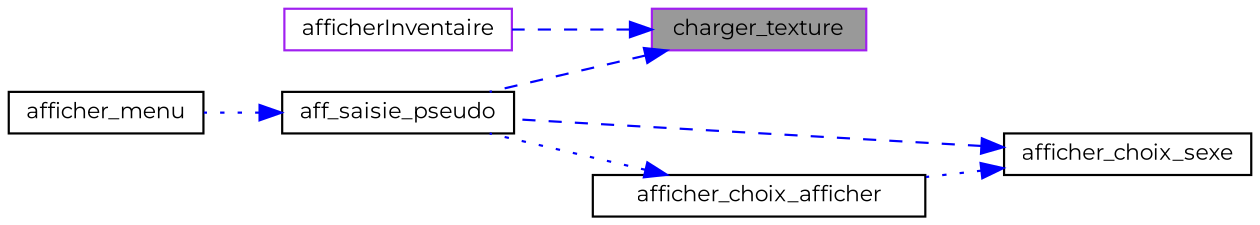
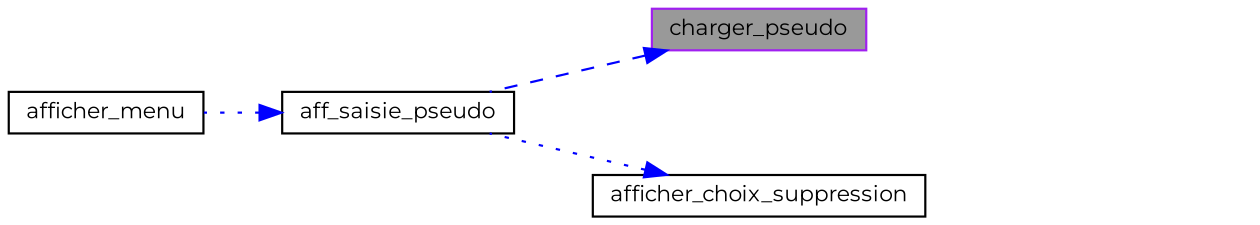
node "afficherInventaire": removed
node "charger_texture": label "charger_texture" -> "charger_pseudo"
node "afficher_choix_sexe": removed
node "afficher_choix_afficher": label "afficher_choix_afficher" -> "afficher_choix_suppression"
